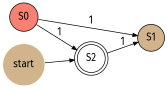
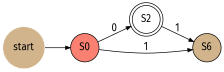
edge "S0" -> "S2": label "1" -> "0"
node "S1": label "S1" -> "S6"
edge "start" -> "S2": now "start" -> "S0"
